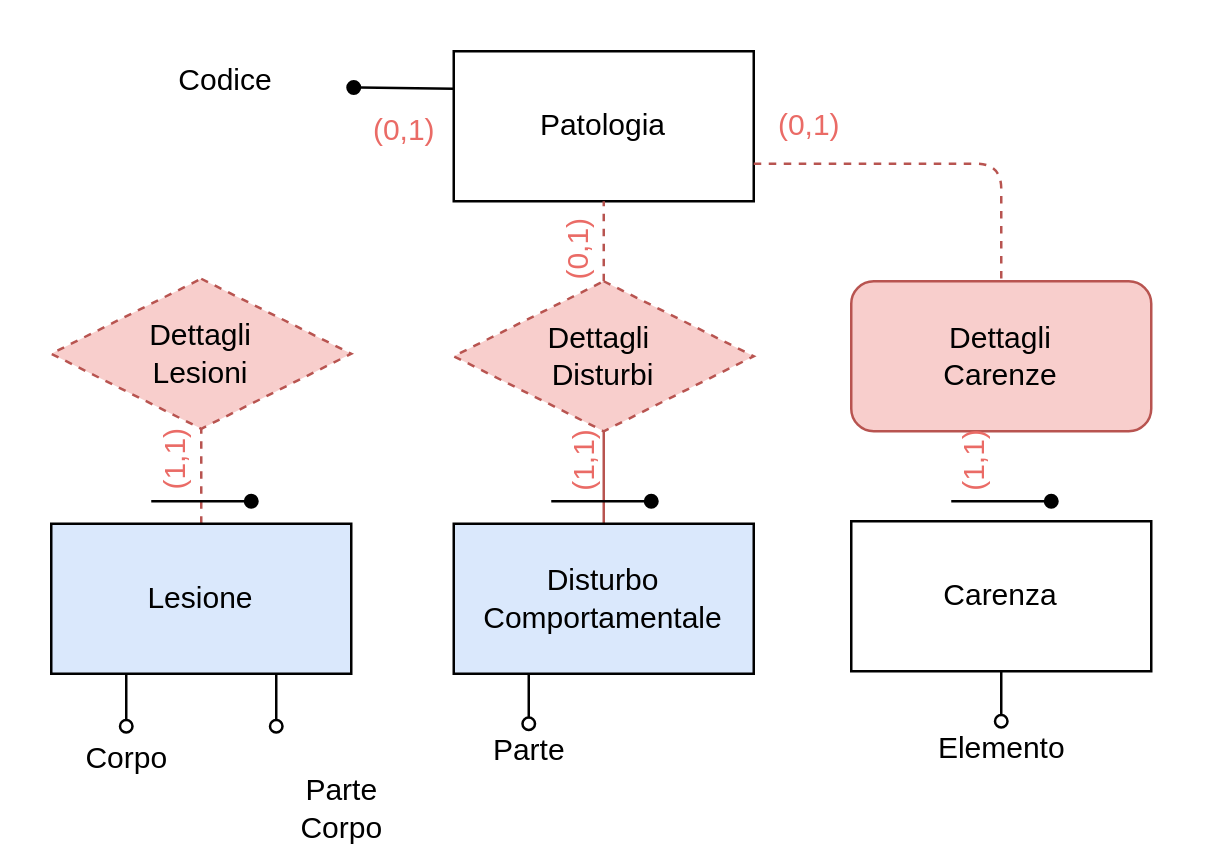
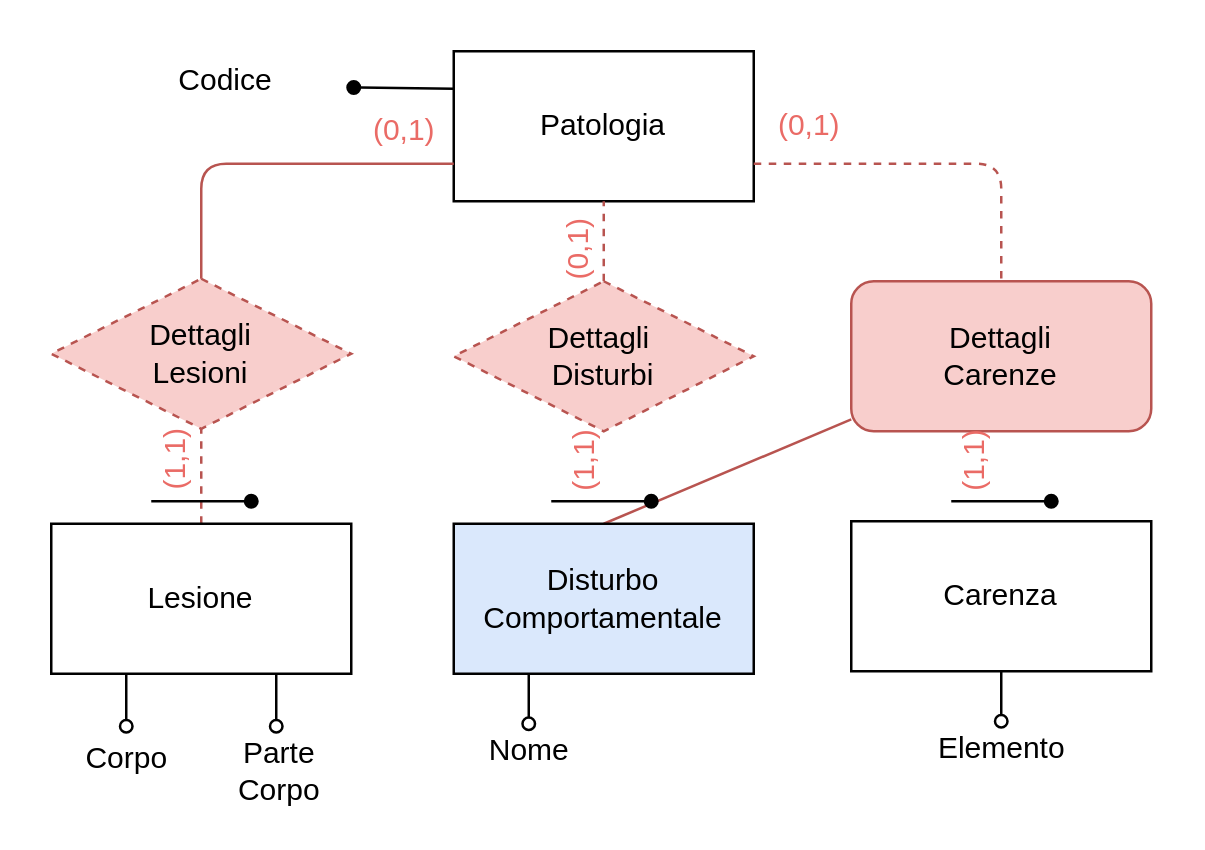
edge "Patologia" -- "Dettagli Lesioni": added
edge "Dettagli Disturbi" -- "Disturbo Comportamentale": now "Dettagli Carenze" -- "Disturbo Comportamentale"
node "Lesione": fillcolor #dae8fc -> #ffffff
node "Parte": label "Parte" -> "Nome"
node "Parte Corpo": moved (343, 809) -> (280, 771)
